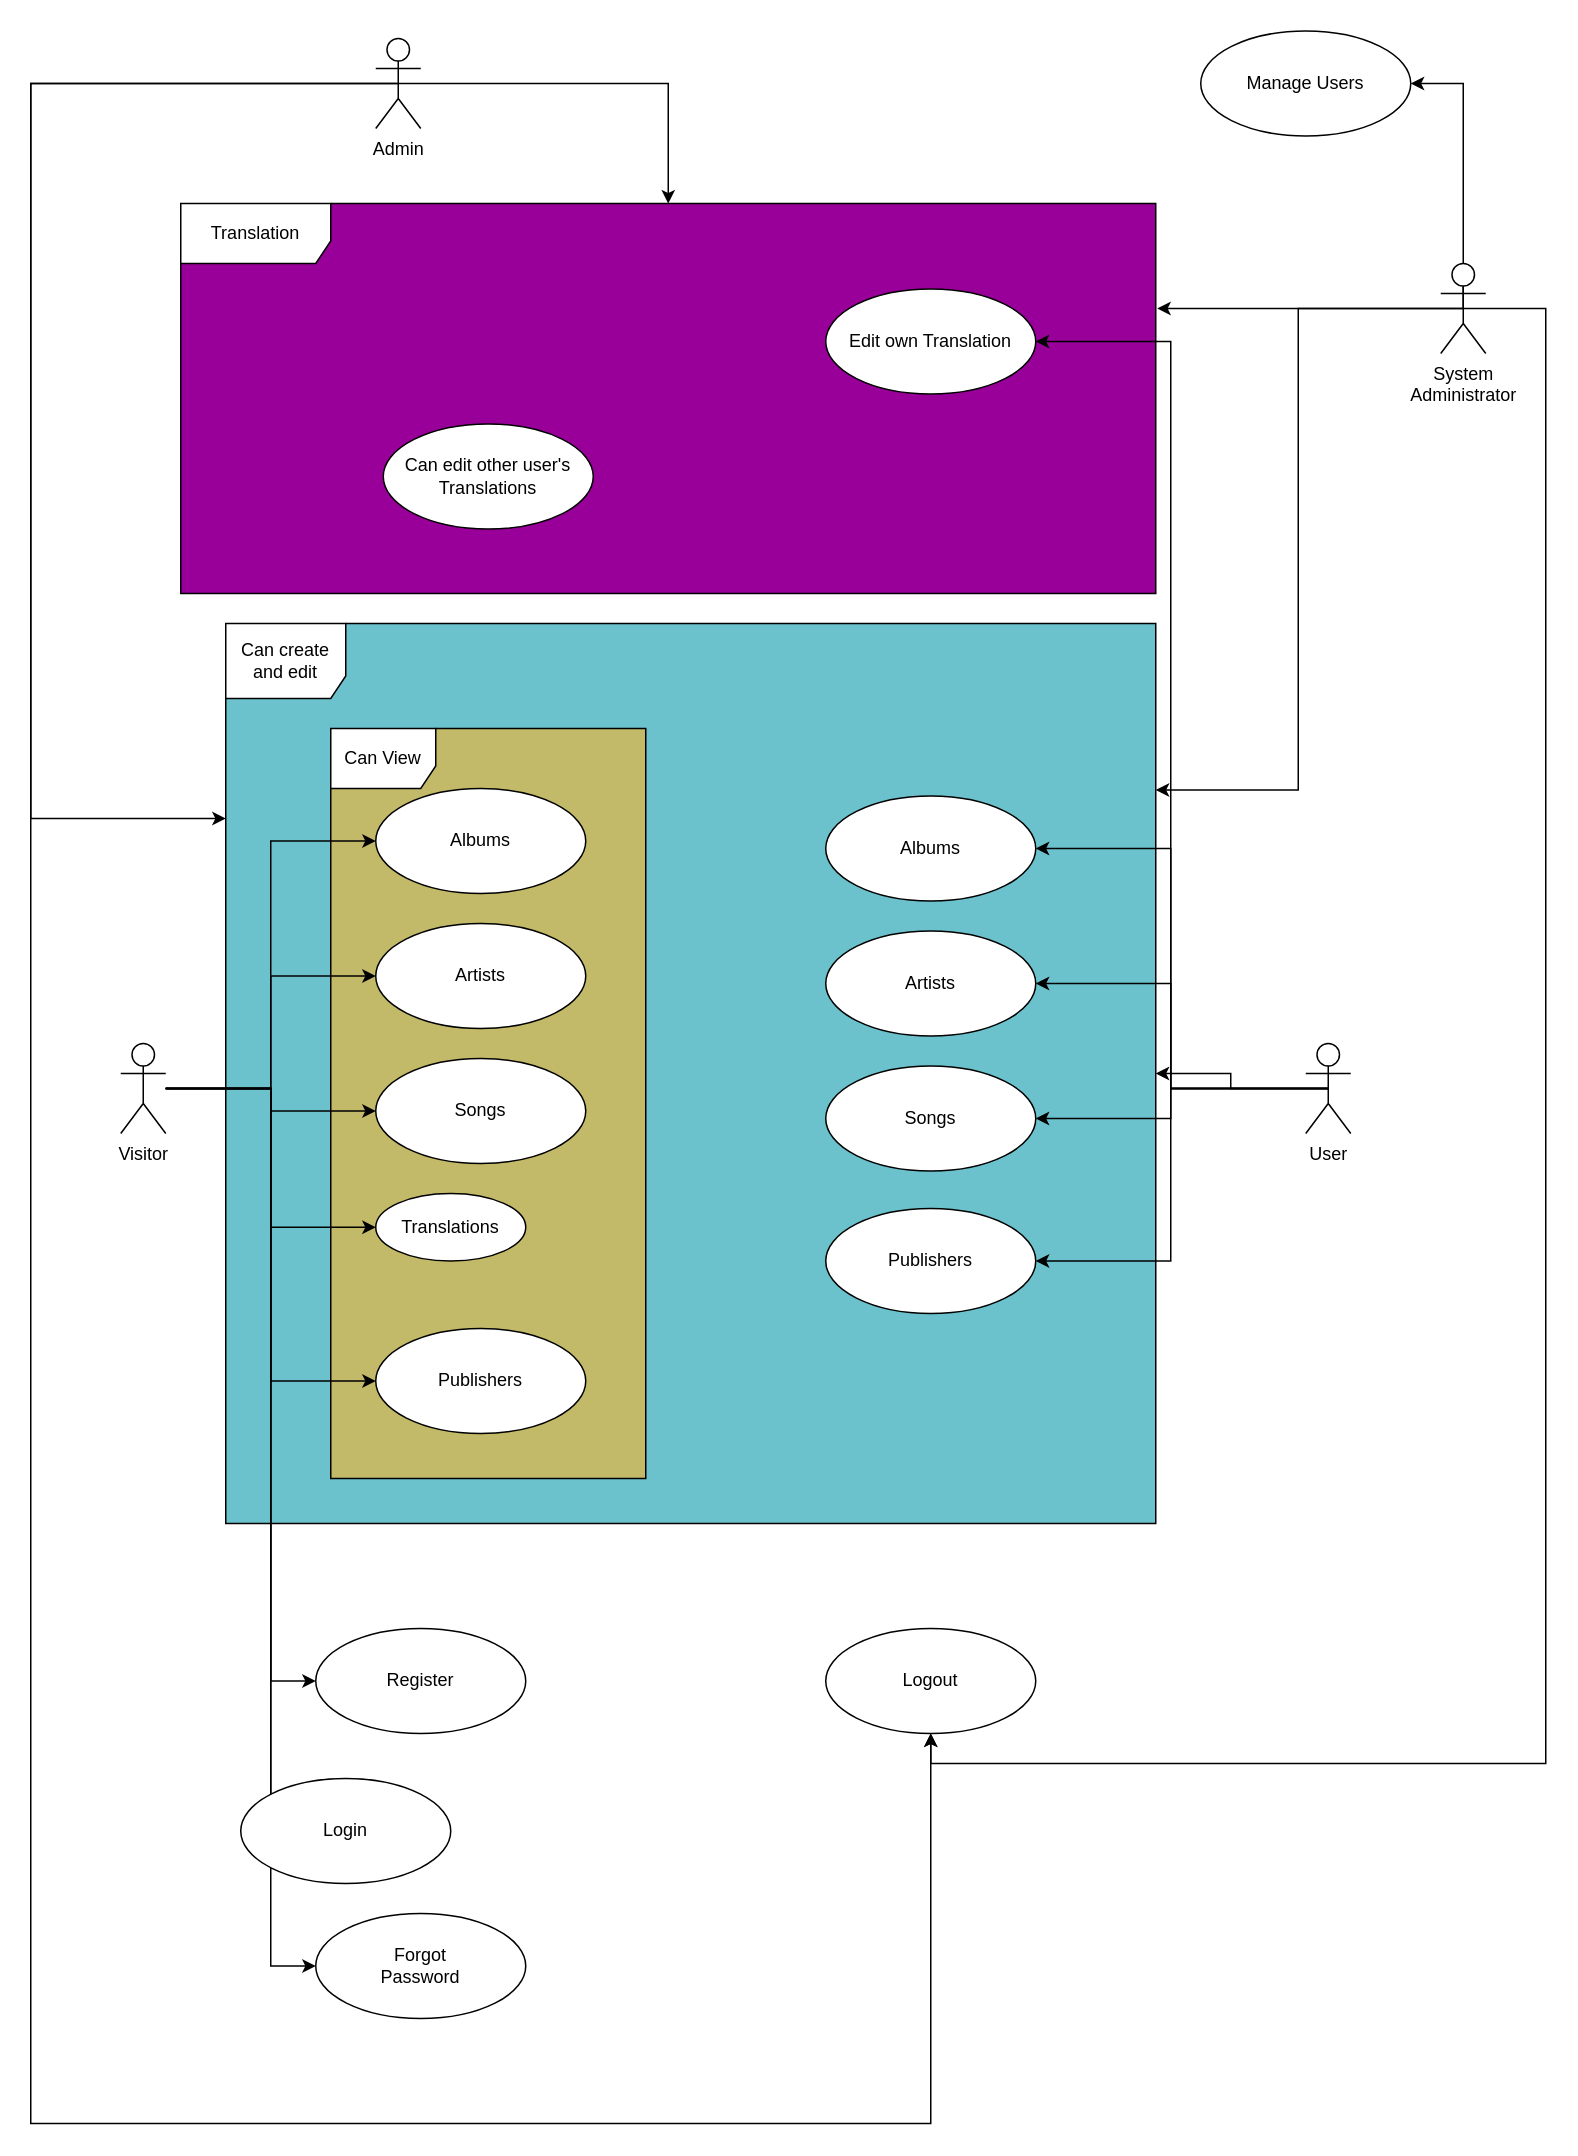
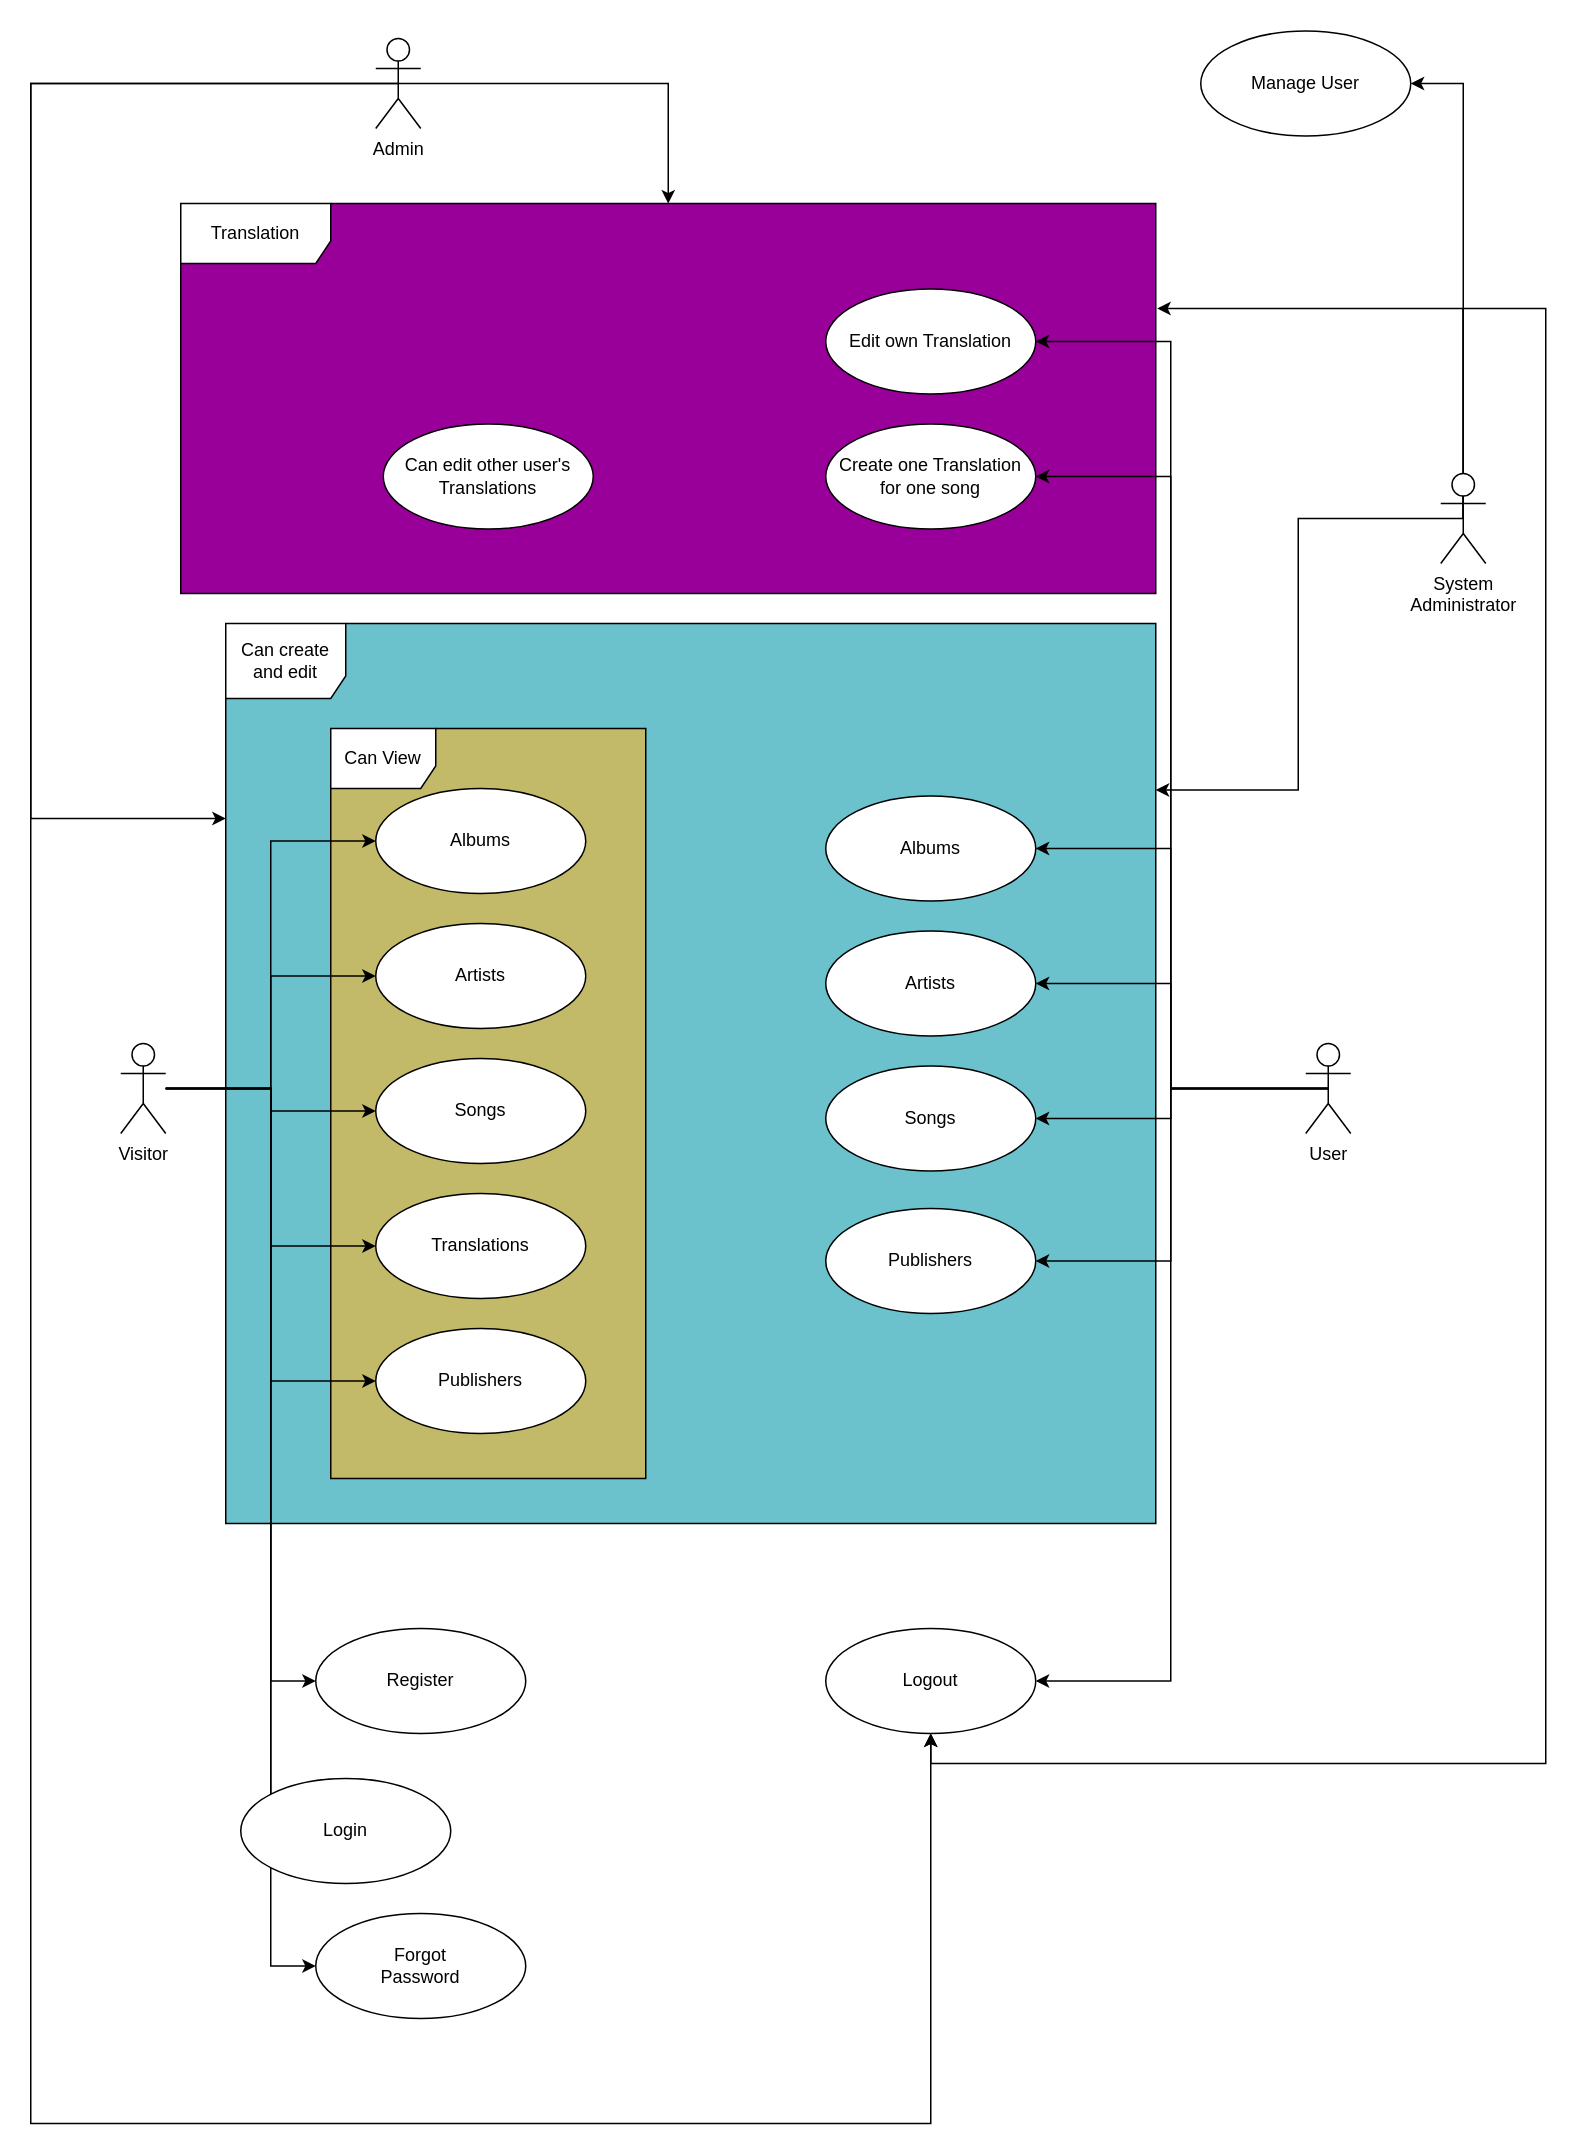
node "Manage Users": label "Manage Users" -> "Manage User"
node "System Administrator": moved (1463, 308) -> (1463, 518)
node "Create one Translation for one song": added
edge "User" -> "Create one Translation for one song": added
edge "User" -> "Can create and edit": now "User" -> "Logout"
node "Translations": size 150x68 -> 210x105
